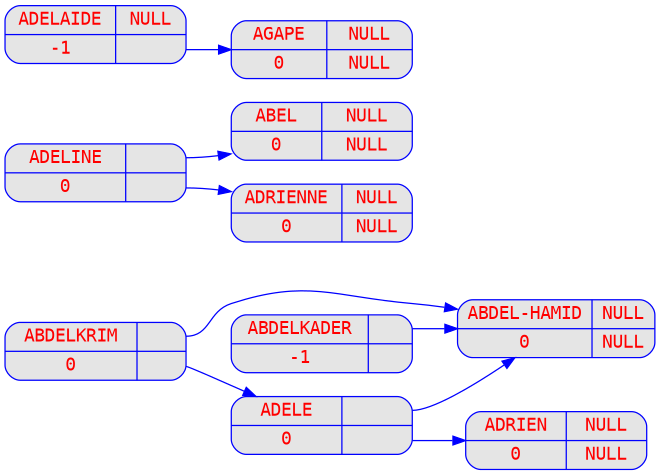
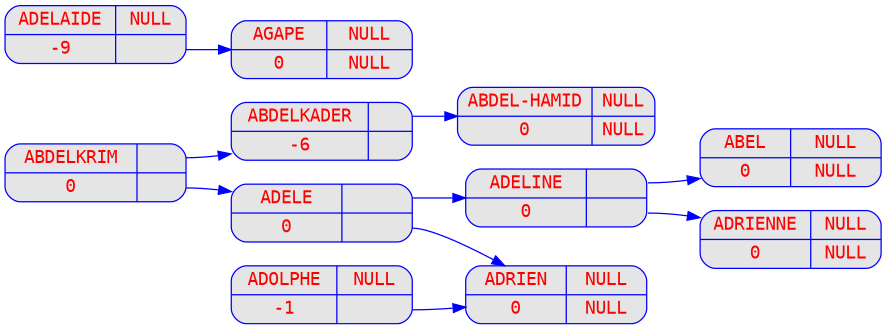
node "ADELAIDE": text "-1" -> "-9"
edge "ABDELKRIM" -> "ABDEL-HAMID": now "ABDELKRIM" -> "ABDELKADER"
node "ADOLPHE": added
node "ABDELKADER": text "-1" -> "-6"
edge "ADELE" -> "ABDEL-HAMID": now "ADELE" -> "ADELINE"
